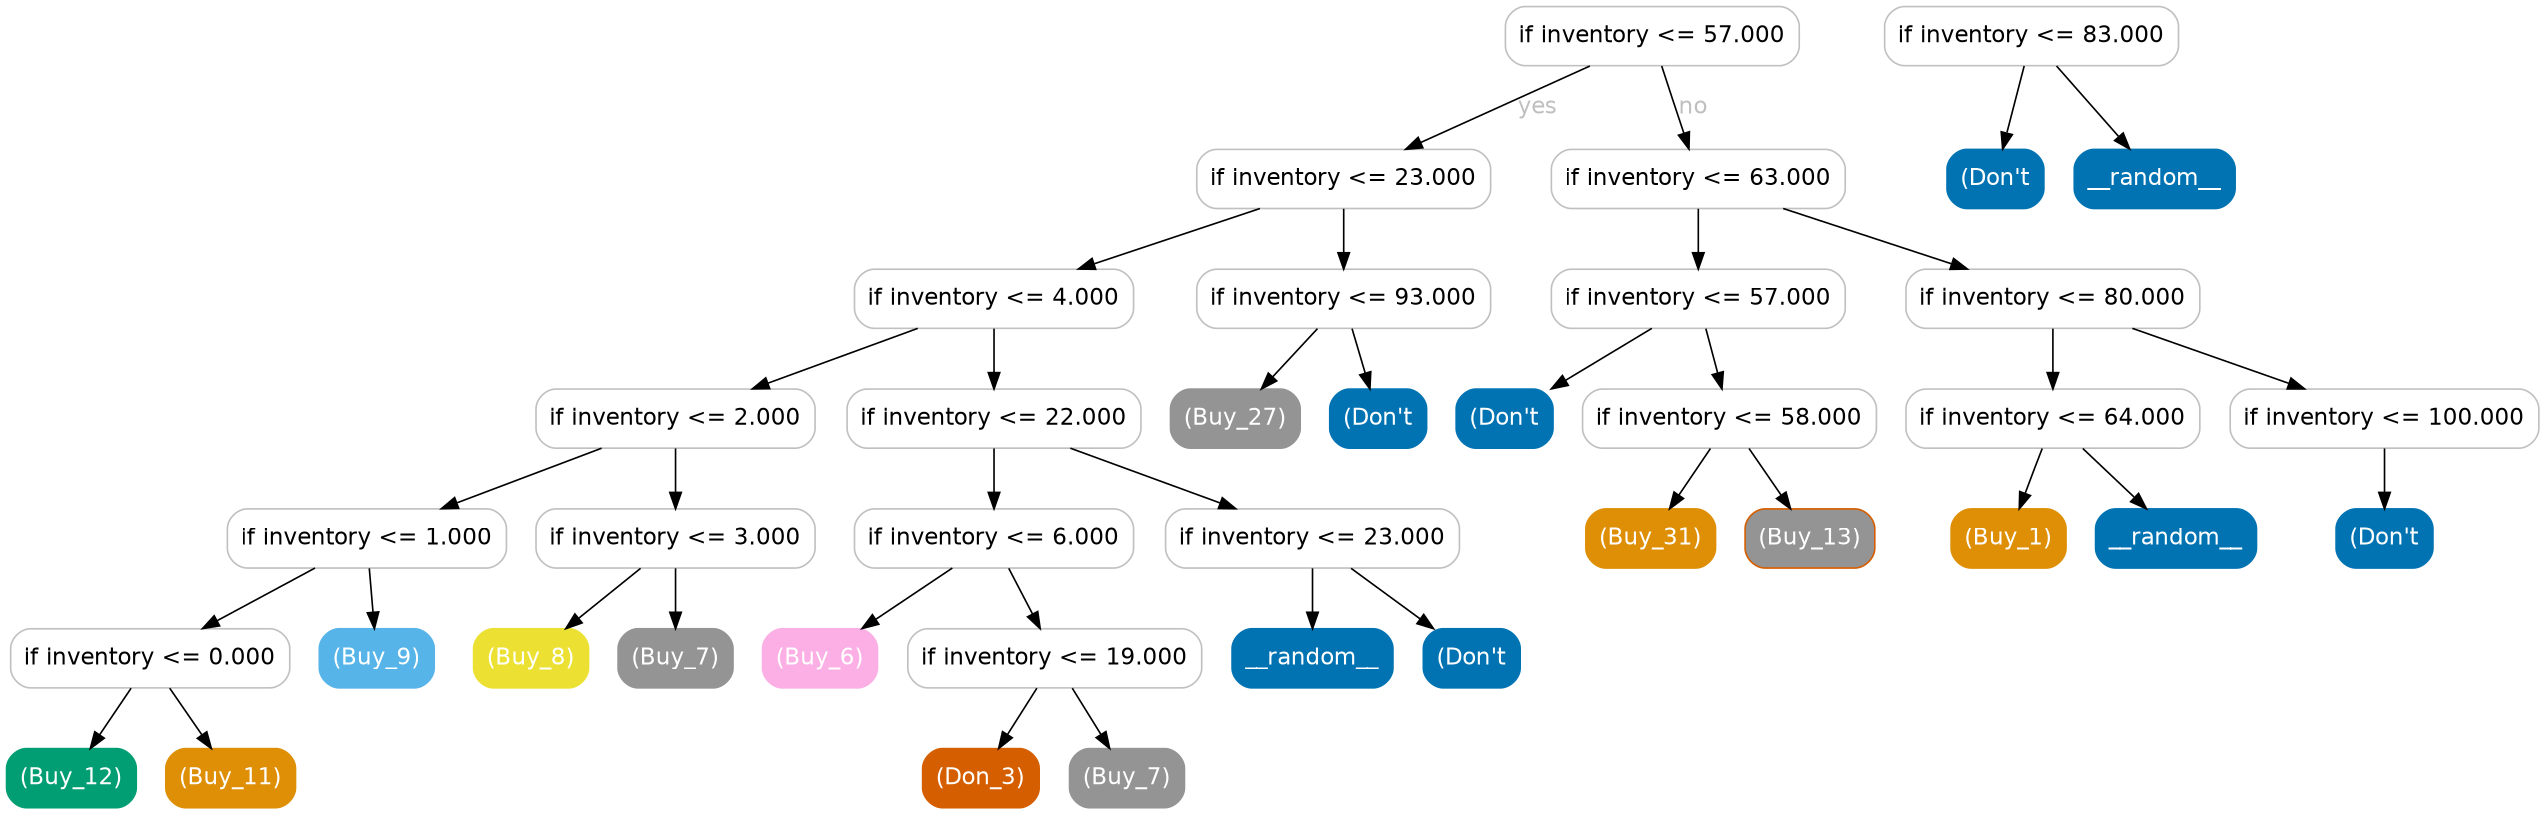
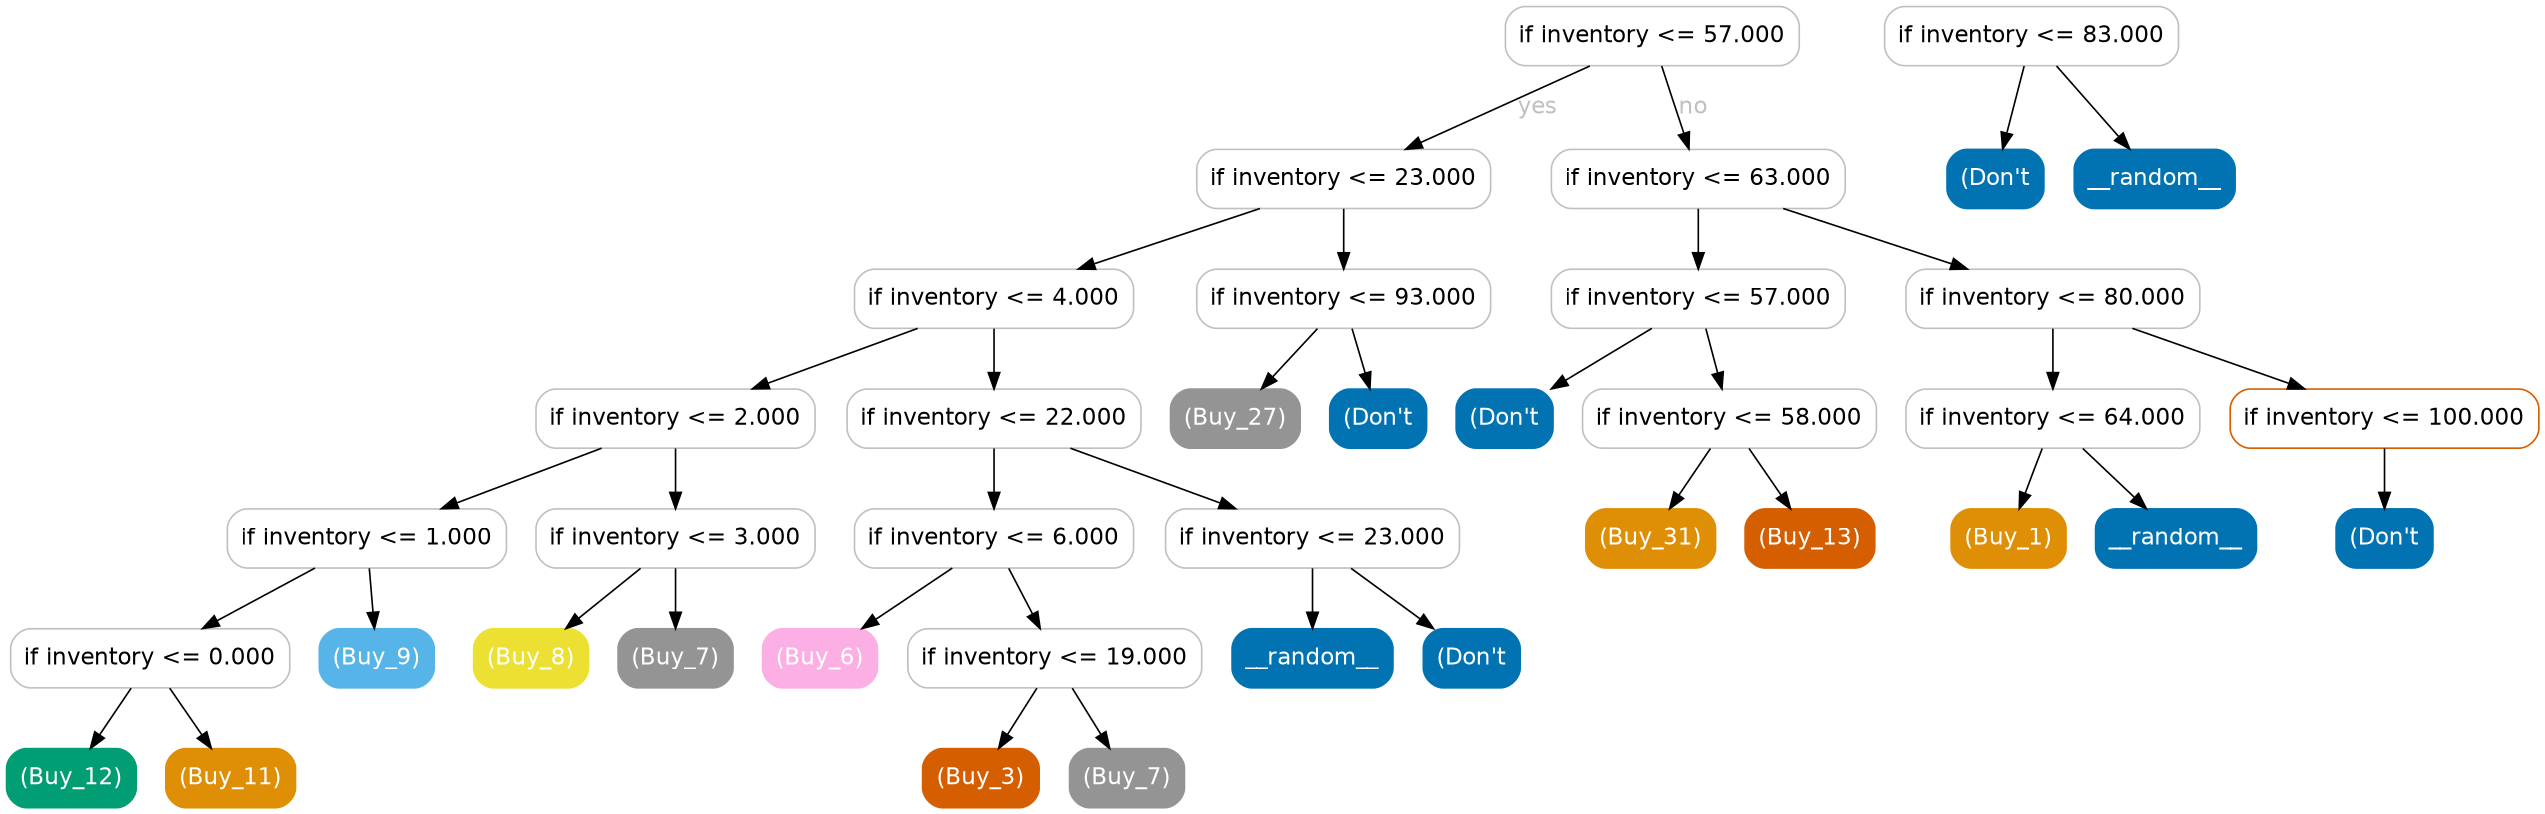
node "if inventory <= 100.000": color gray -> #d55e00
node "(Buy_13)": fillcolor #949494 -> #d55e00
node "(Don_3)": label "(Don_3)" -> "(Buy_3)"
